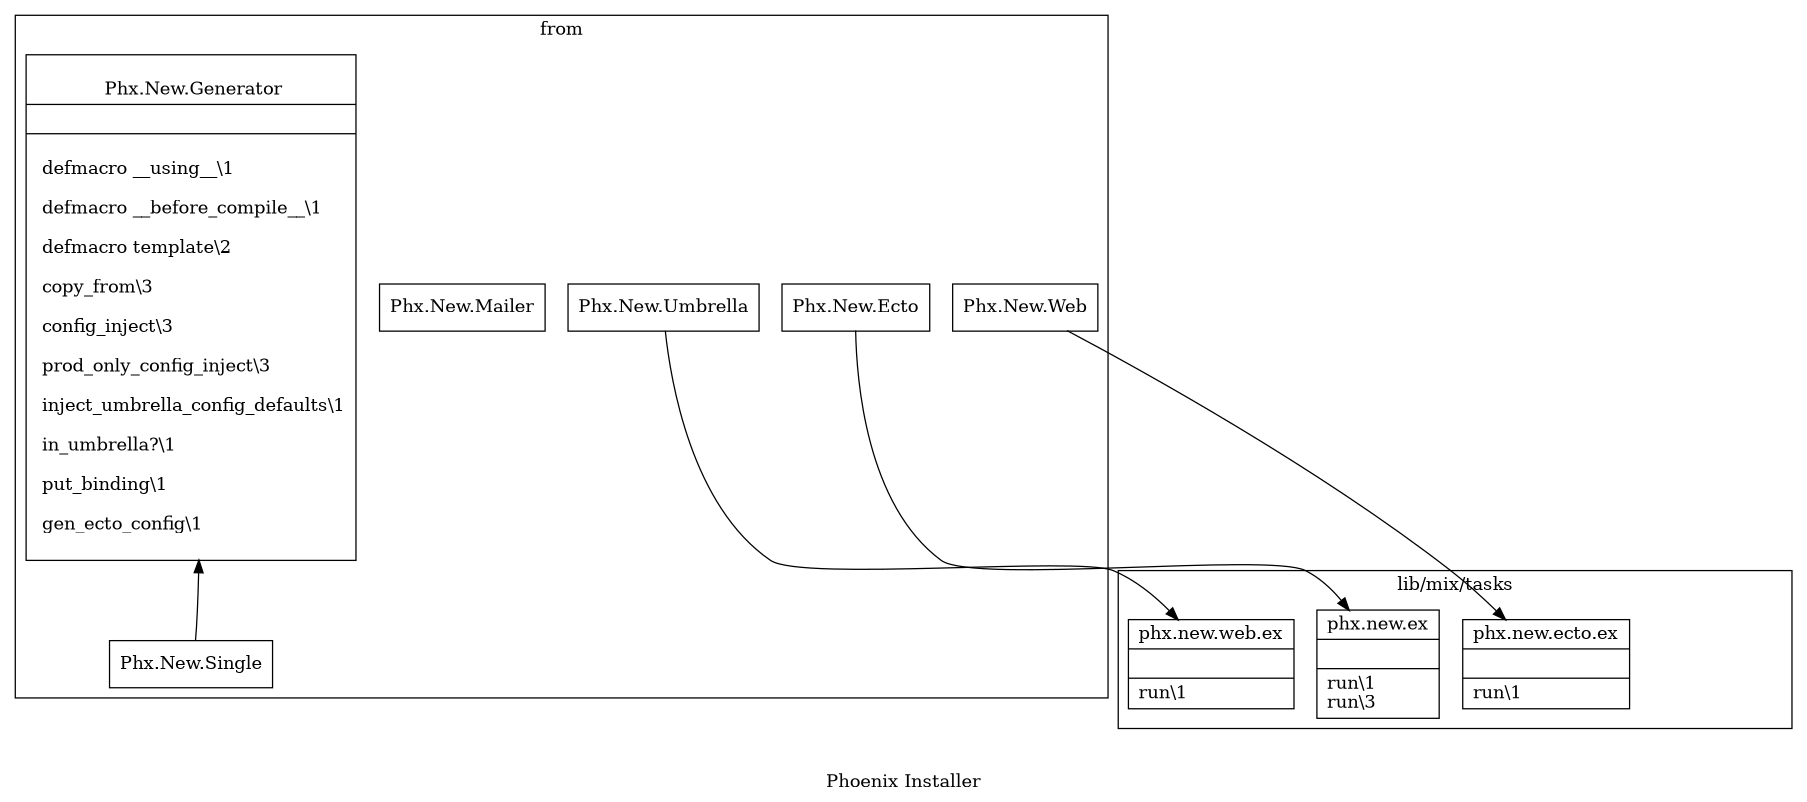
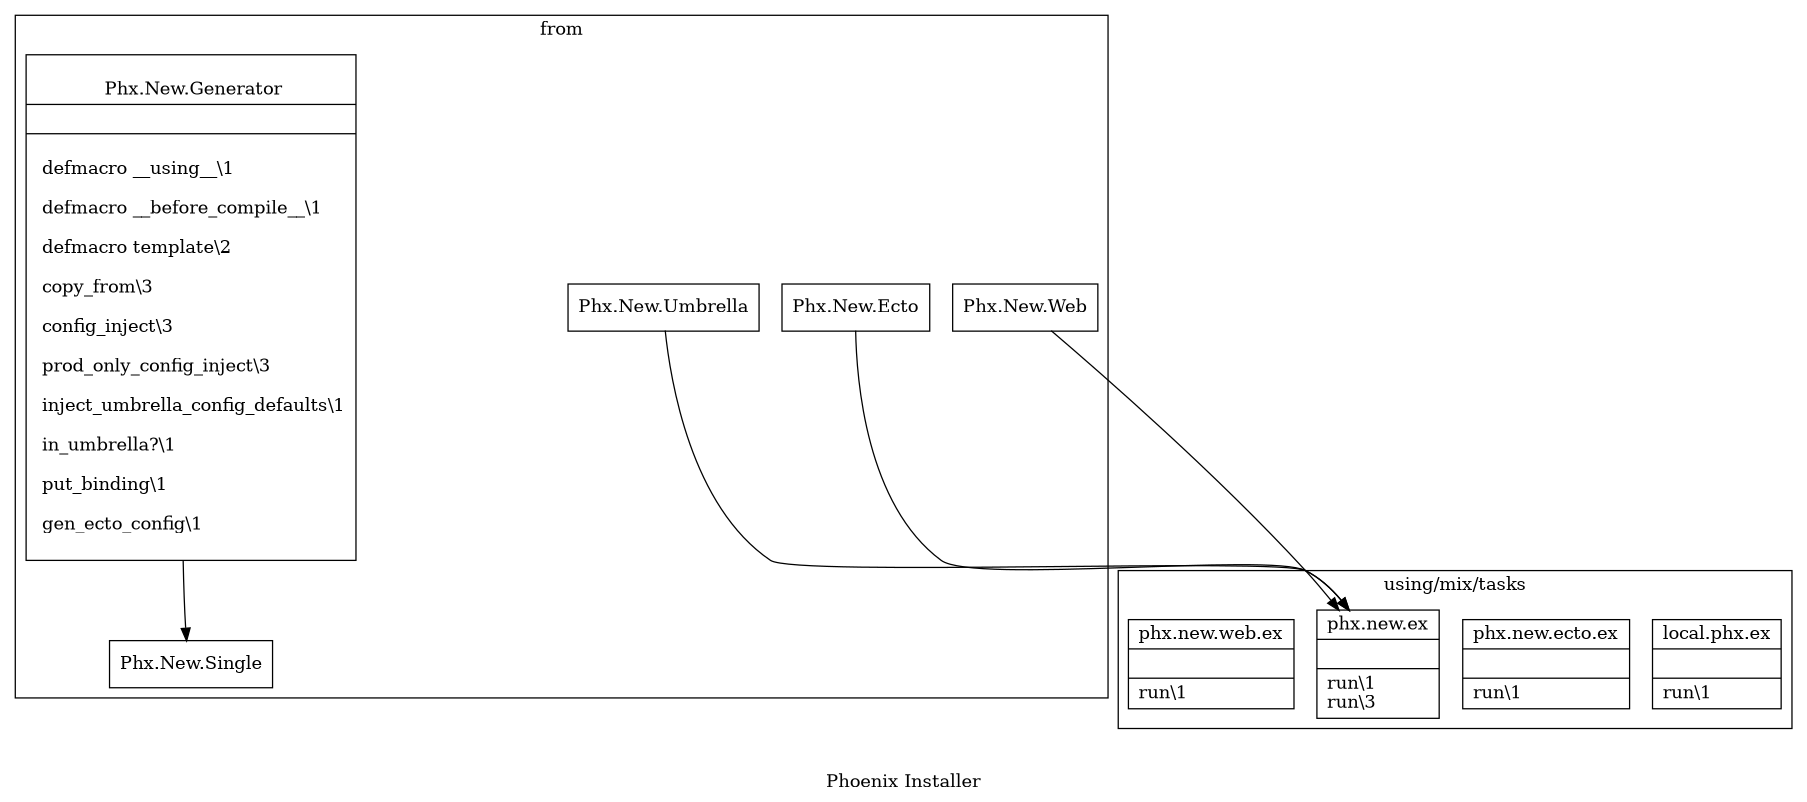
node "Phx.New.Mailer": removed
edge "Phx.New.Web" -> "phx.new.ecto.ex": now "Phx.New.Web" -> "phx.new.ex"
edge "Phx.New.Umbrella" -> "phx.new.web.ex": now "Phx.New.Umbrella" -> "phx.new.ex"
cluster "lib/mix/tasks": label "lib/mix/tasks" -> "using/mix/tasks"
edge "Phx.New.Single" -> "Phx.New.Generator": reversed
node "local.phx.ex": added
